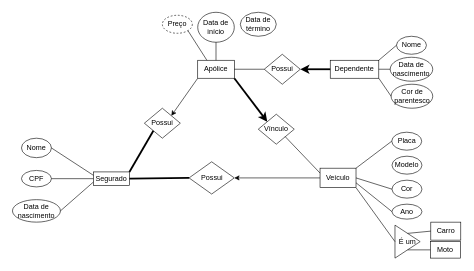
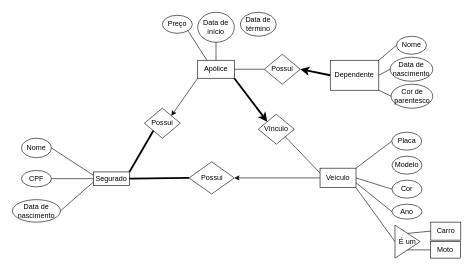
node "Preço": style dashed -> solid
node "Dependente": size 49x18 -> 49x30
